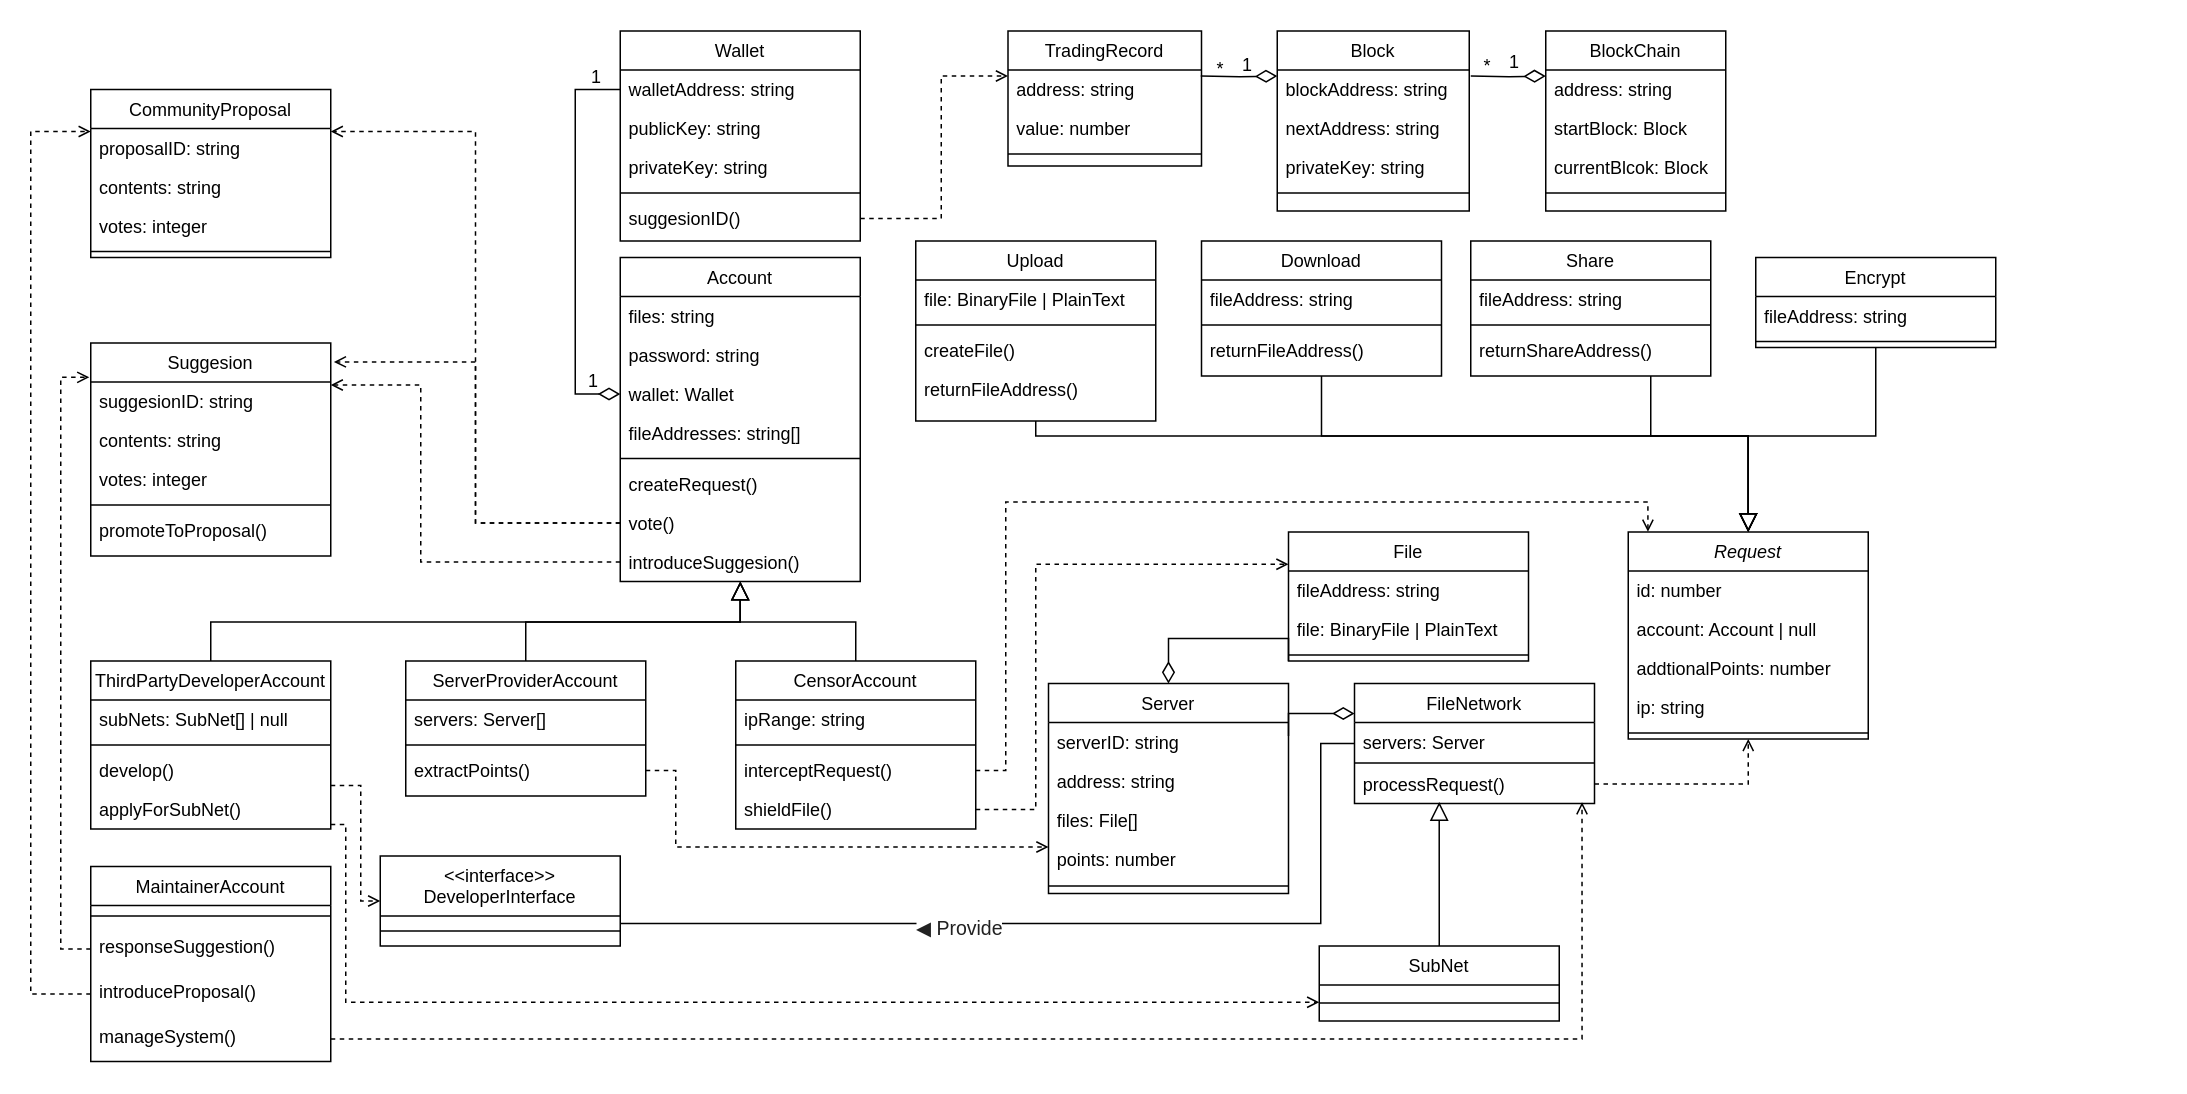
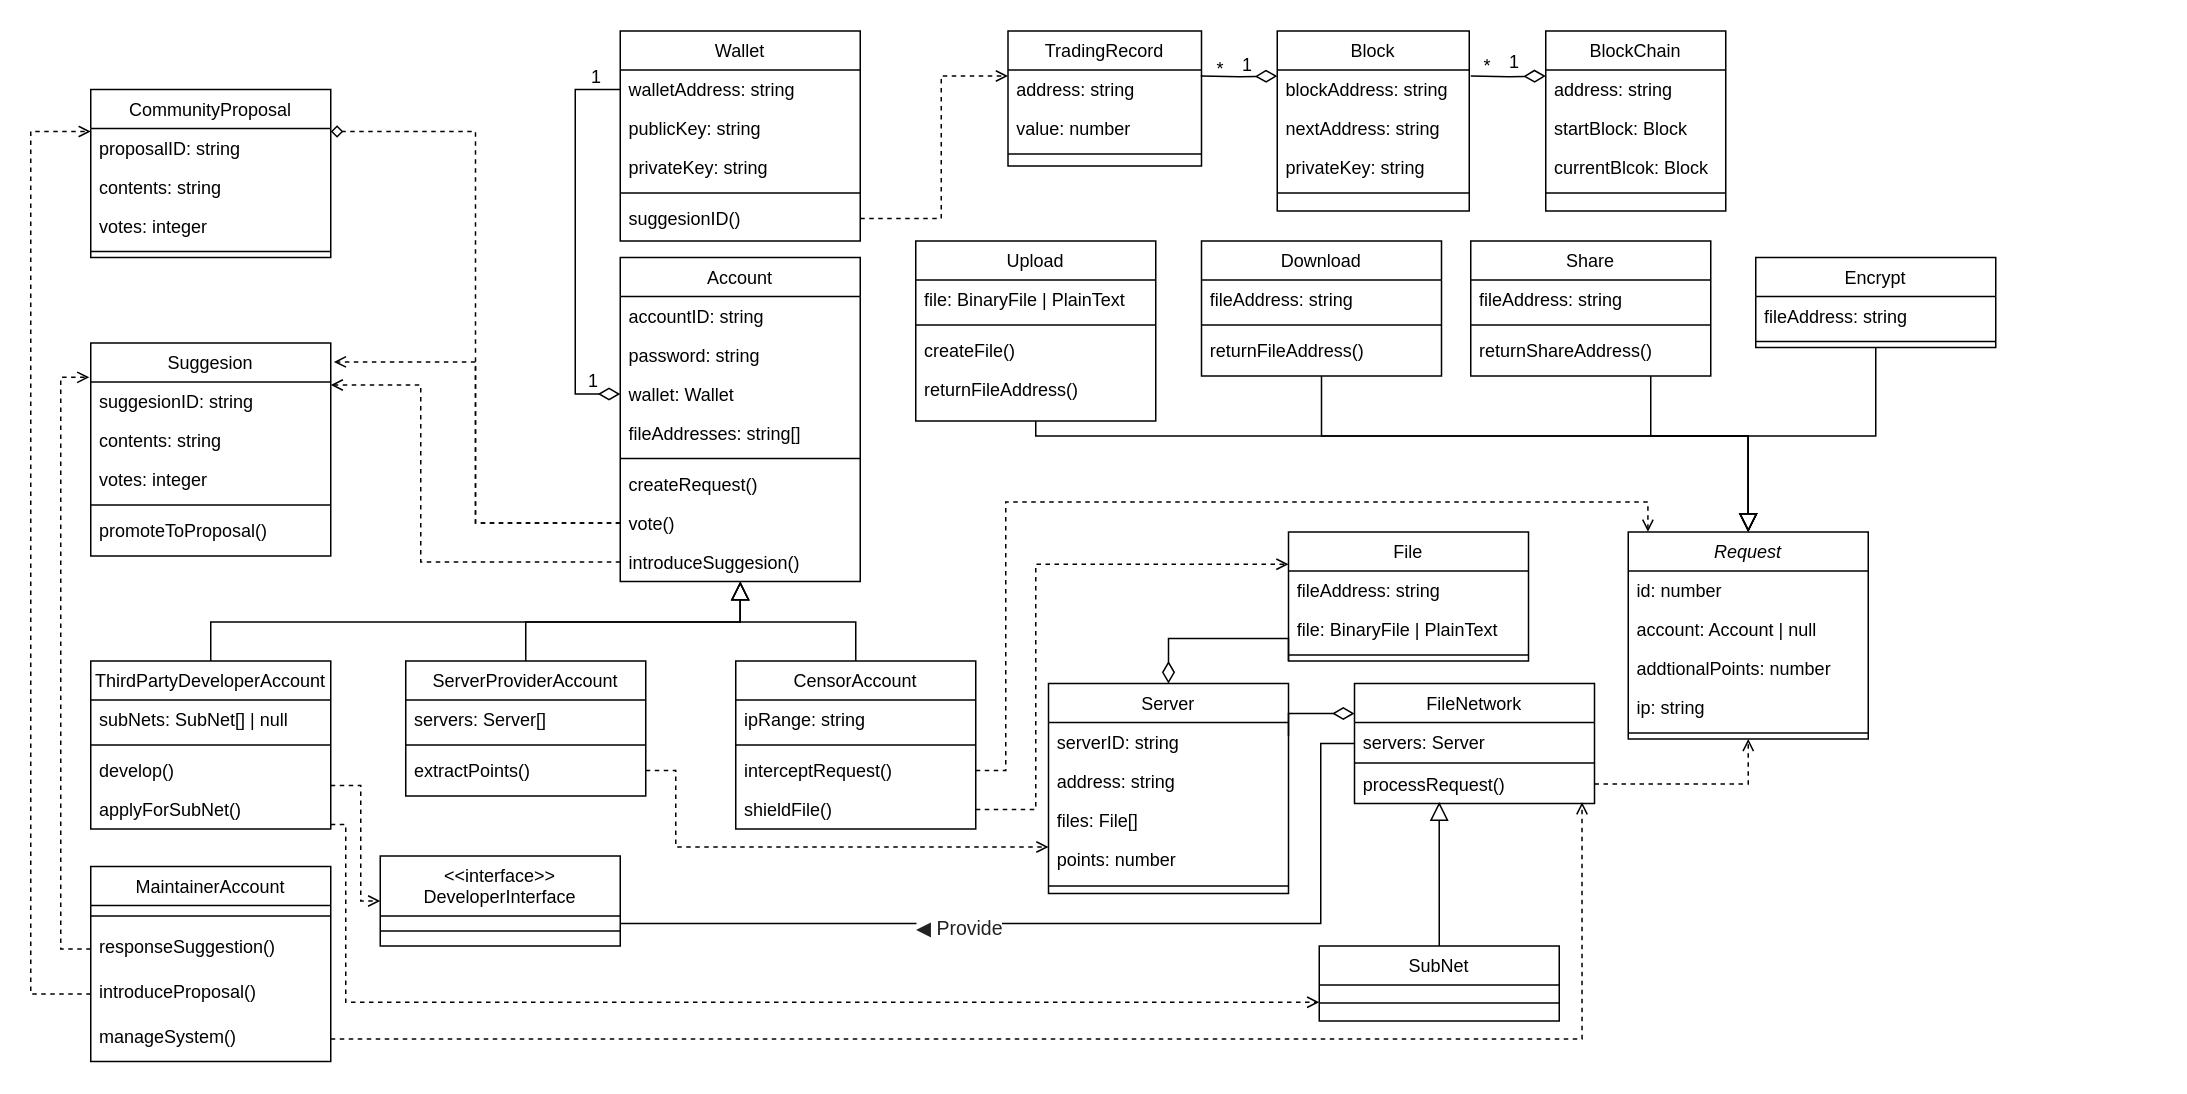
edge "vote()" -> "CommunityProposal": arrowhead open -> diamond
node "files: string": label "files: string" -> "accountID: string"
